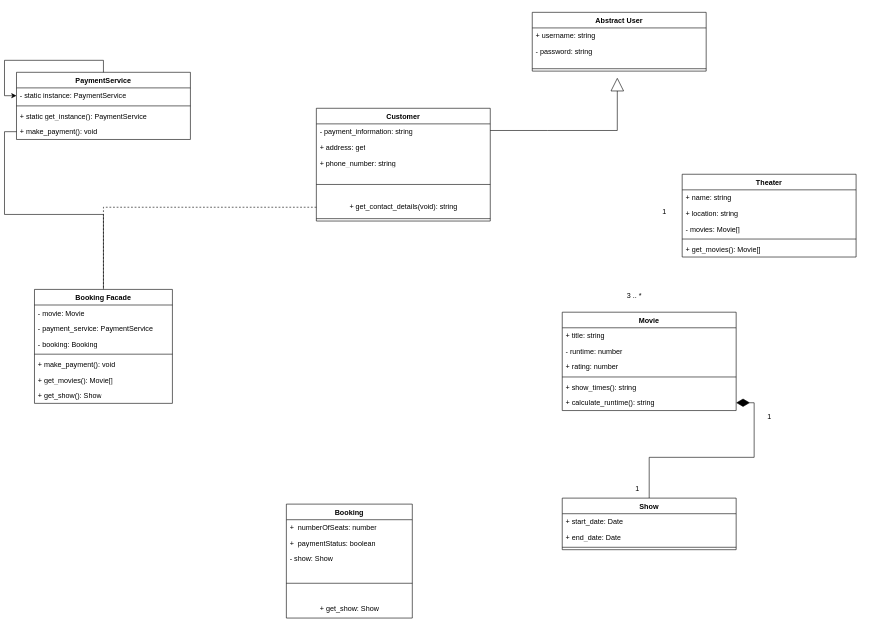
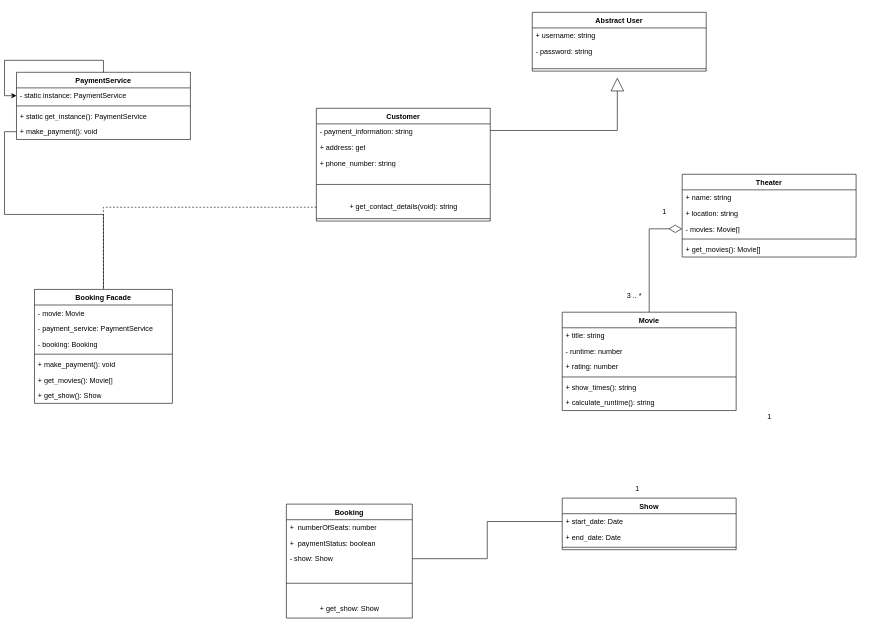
edge "Movie" -> "- movies: Movie[]": added
edge "Show" -> "+ calculate_runtime(): string": removed
edge "+ start_date: Date" -- "- show: Show": added
